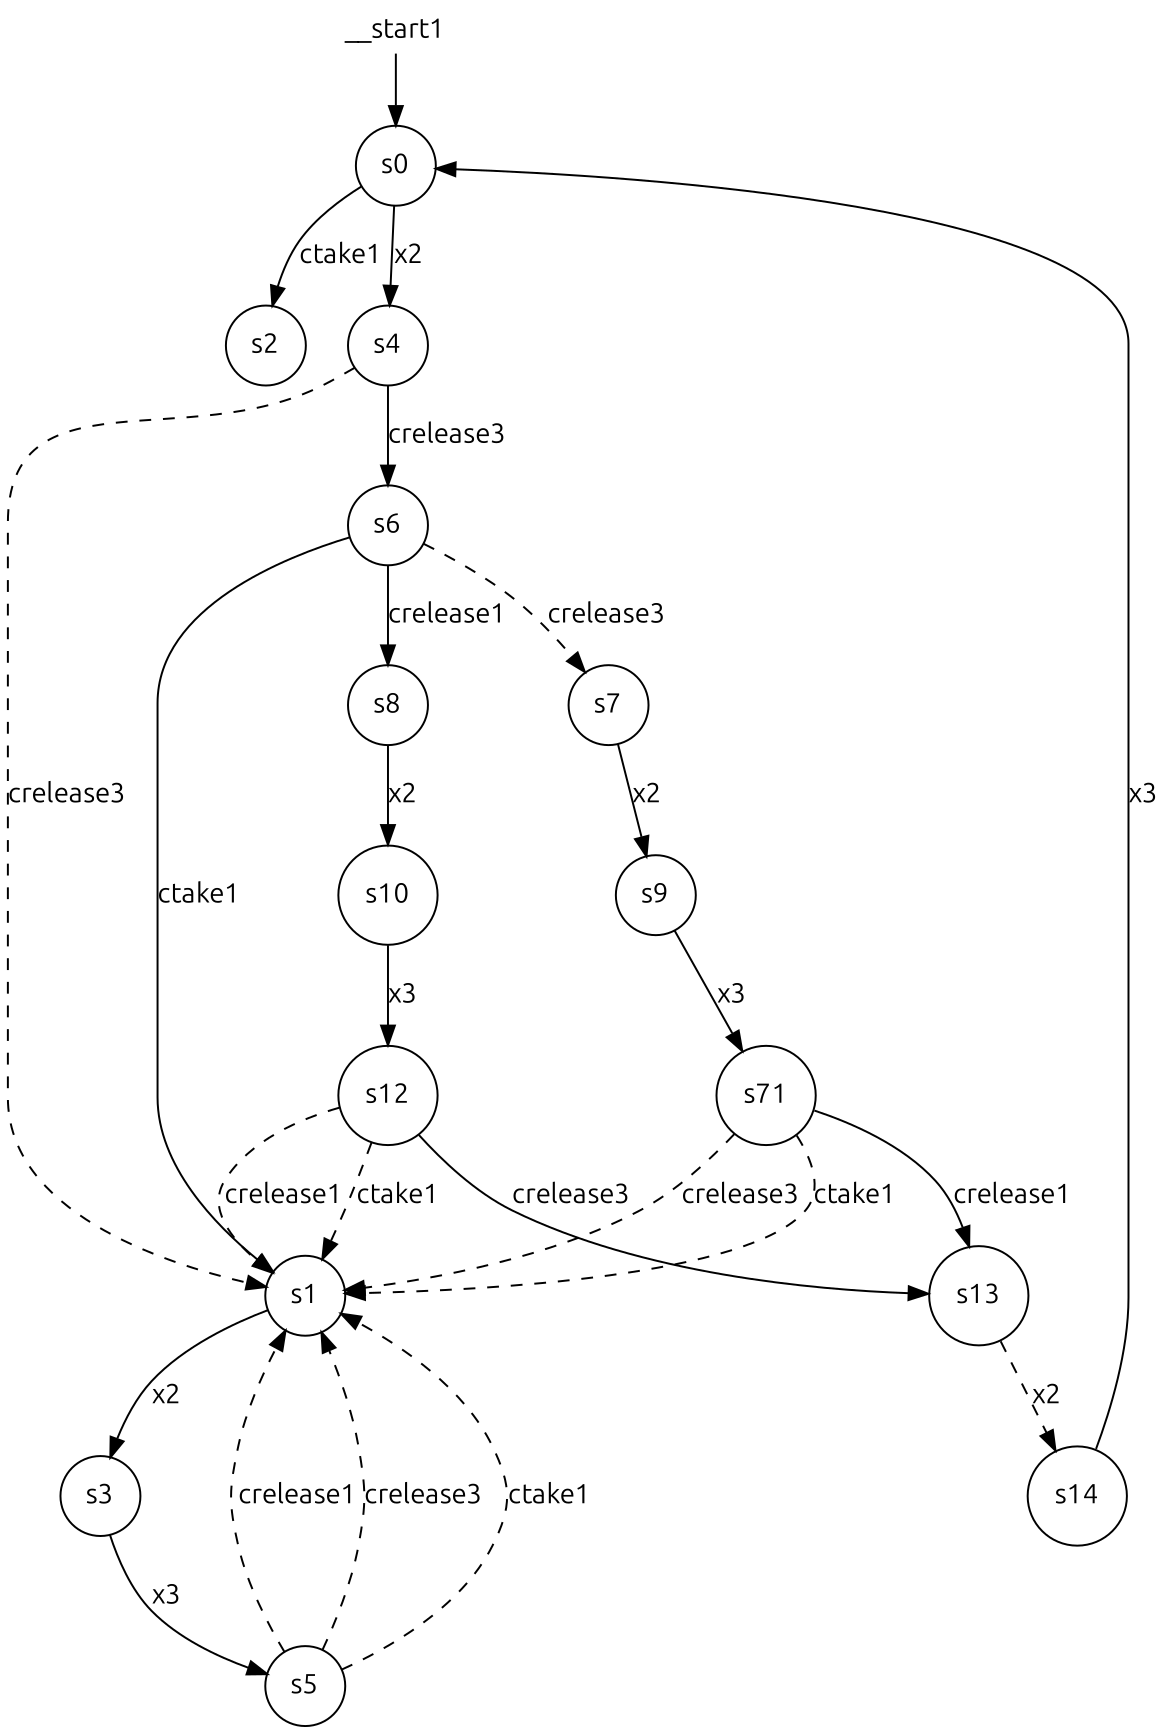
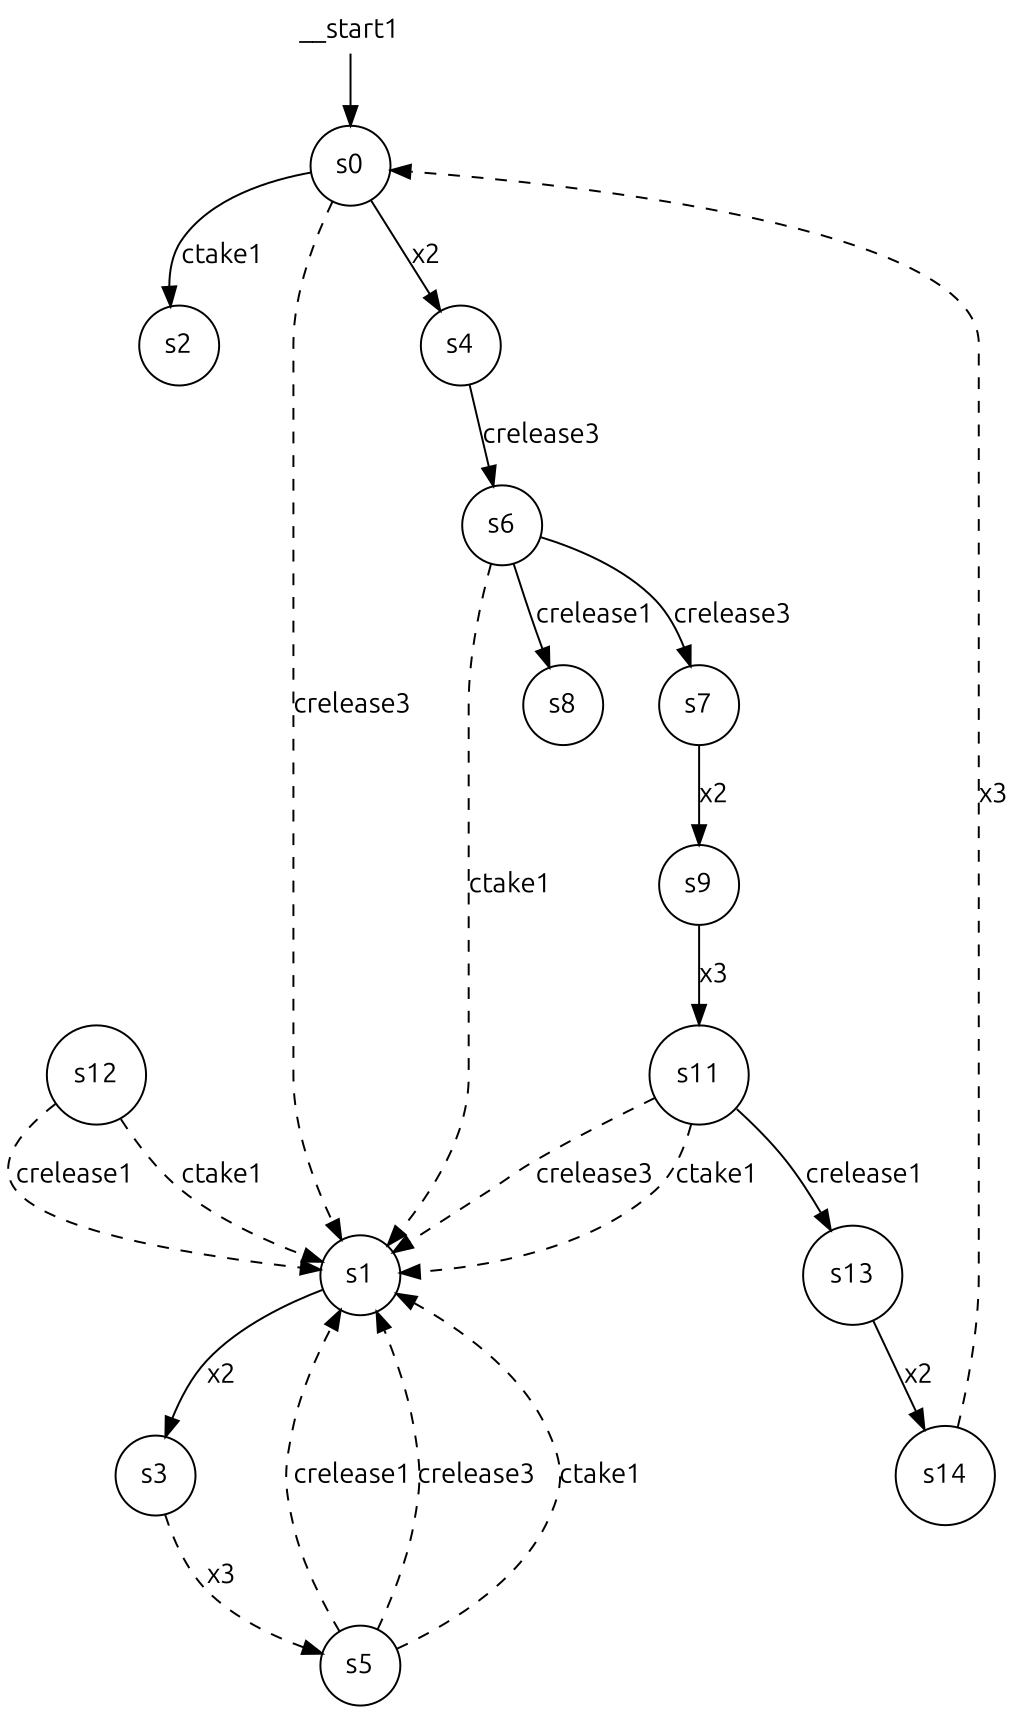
edge "s14" -> "s0": style strict -> dashed
edge "s6" -> "s7": style dashed -> strict
edge "s4" -> "s1": now "s0" -> "s1"
edge "s6" -> "s1": style strict -> dashed
node "s10": removed
node "s71": label "s71" -> "s11"
edge "s12" -> "s13": removed, label "crelease3"
edge "s13" -> "s14": style dashed -> strict
edge "s3" -> "s5": style strict -> dashed
